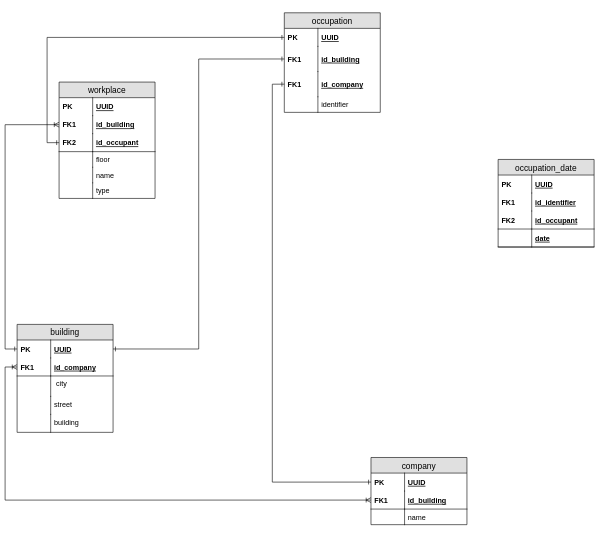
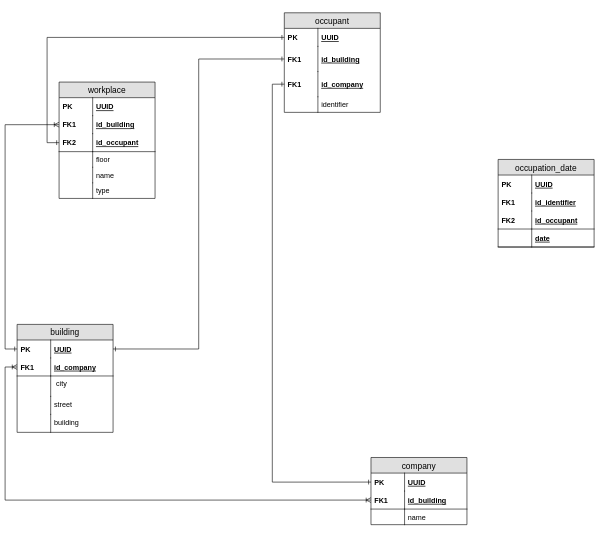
node "occupation": label "occupation" -> "occupant"
